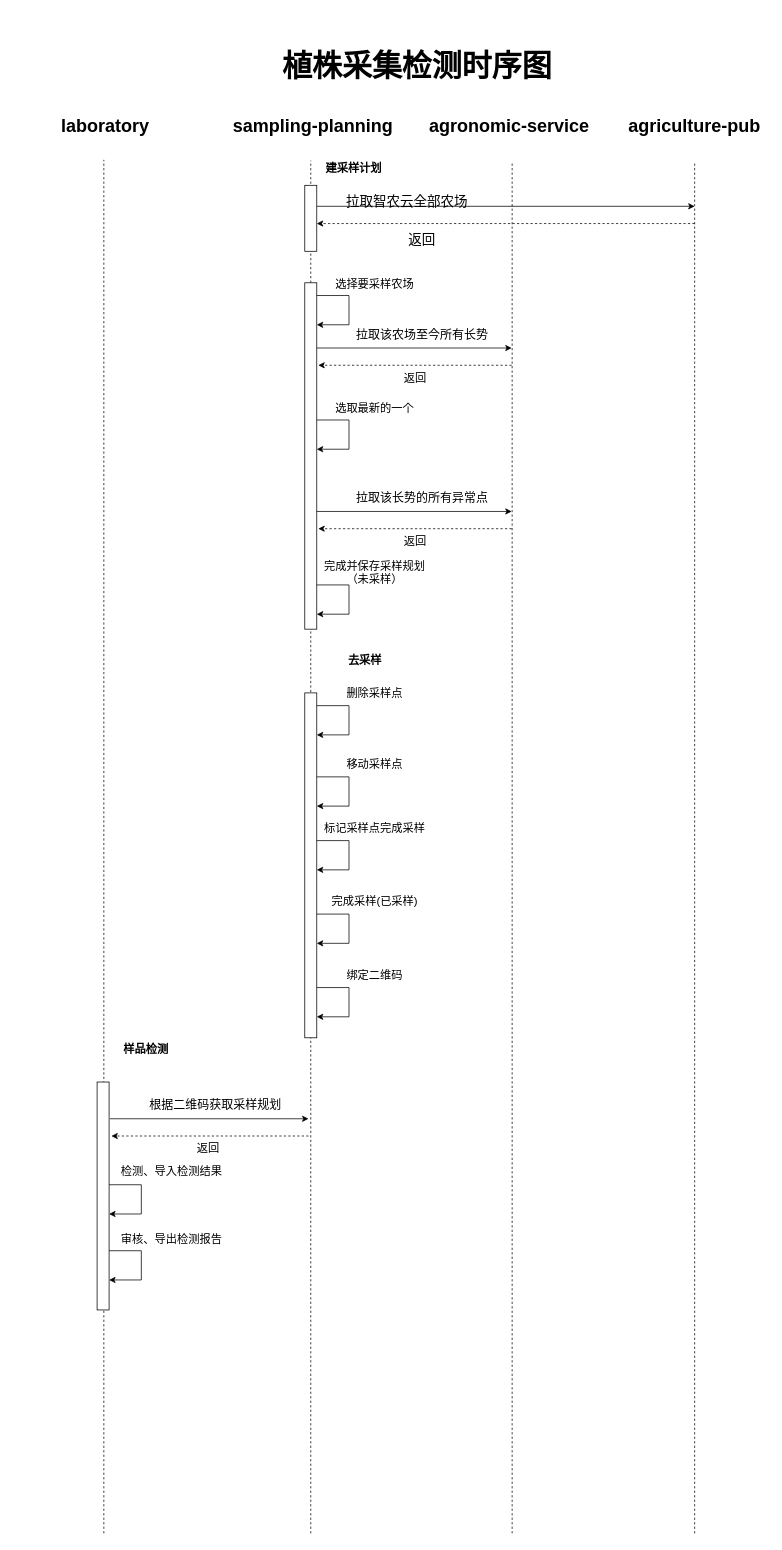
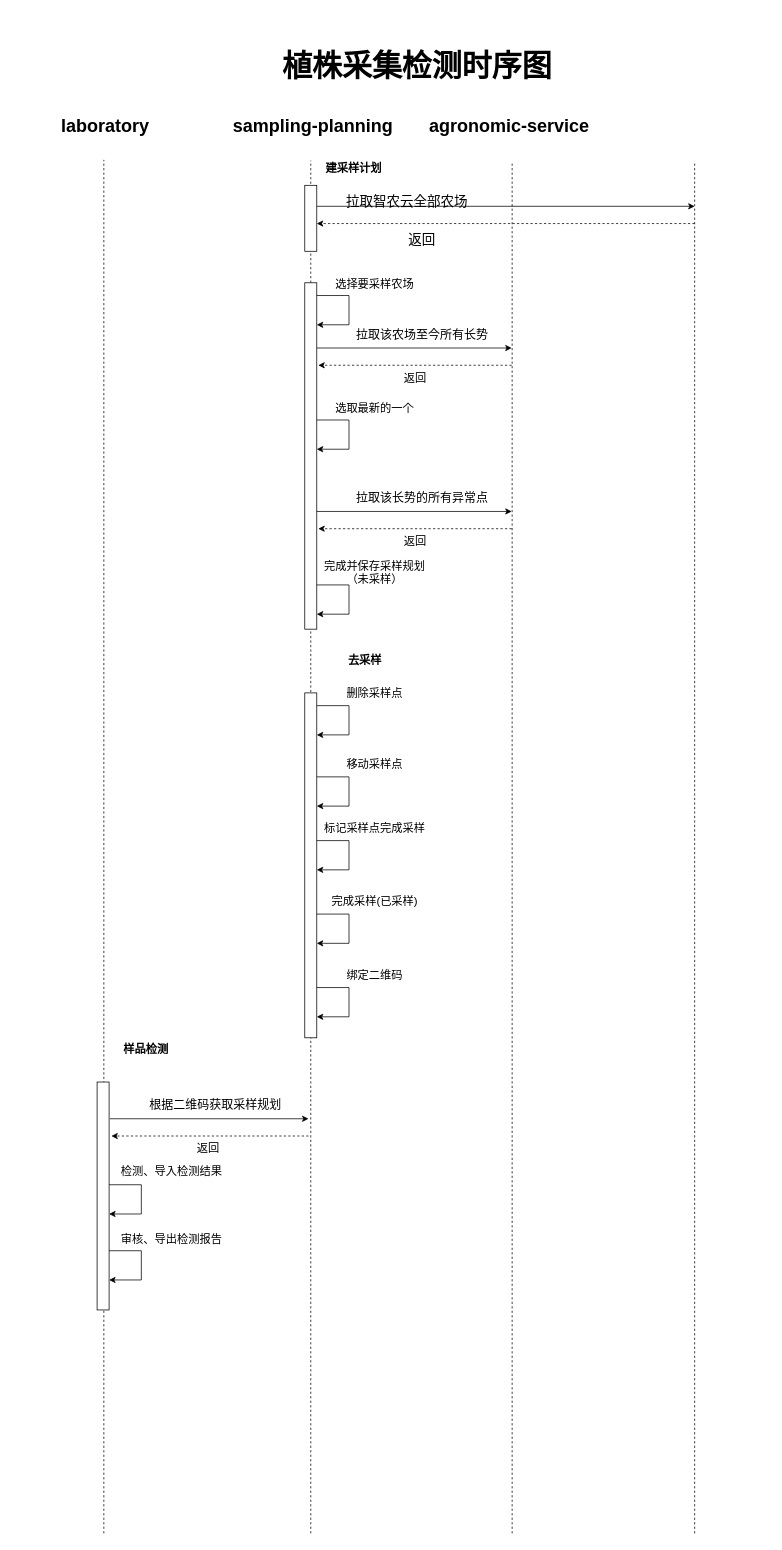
node "agriculture-pub": removed
